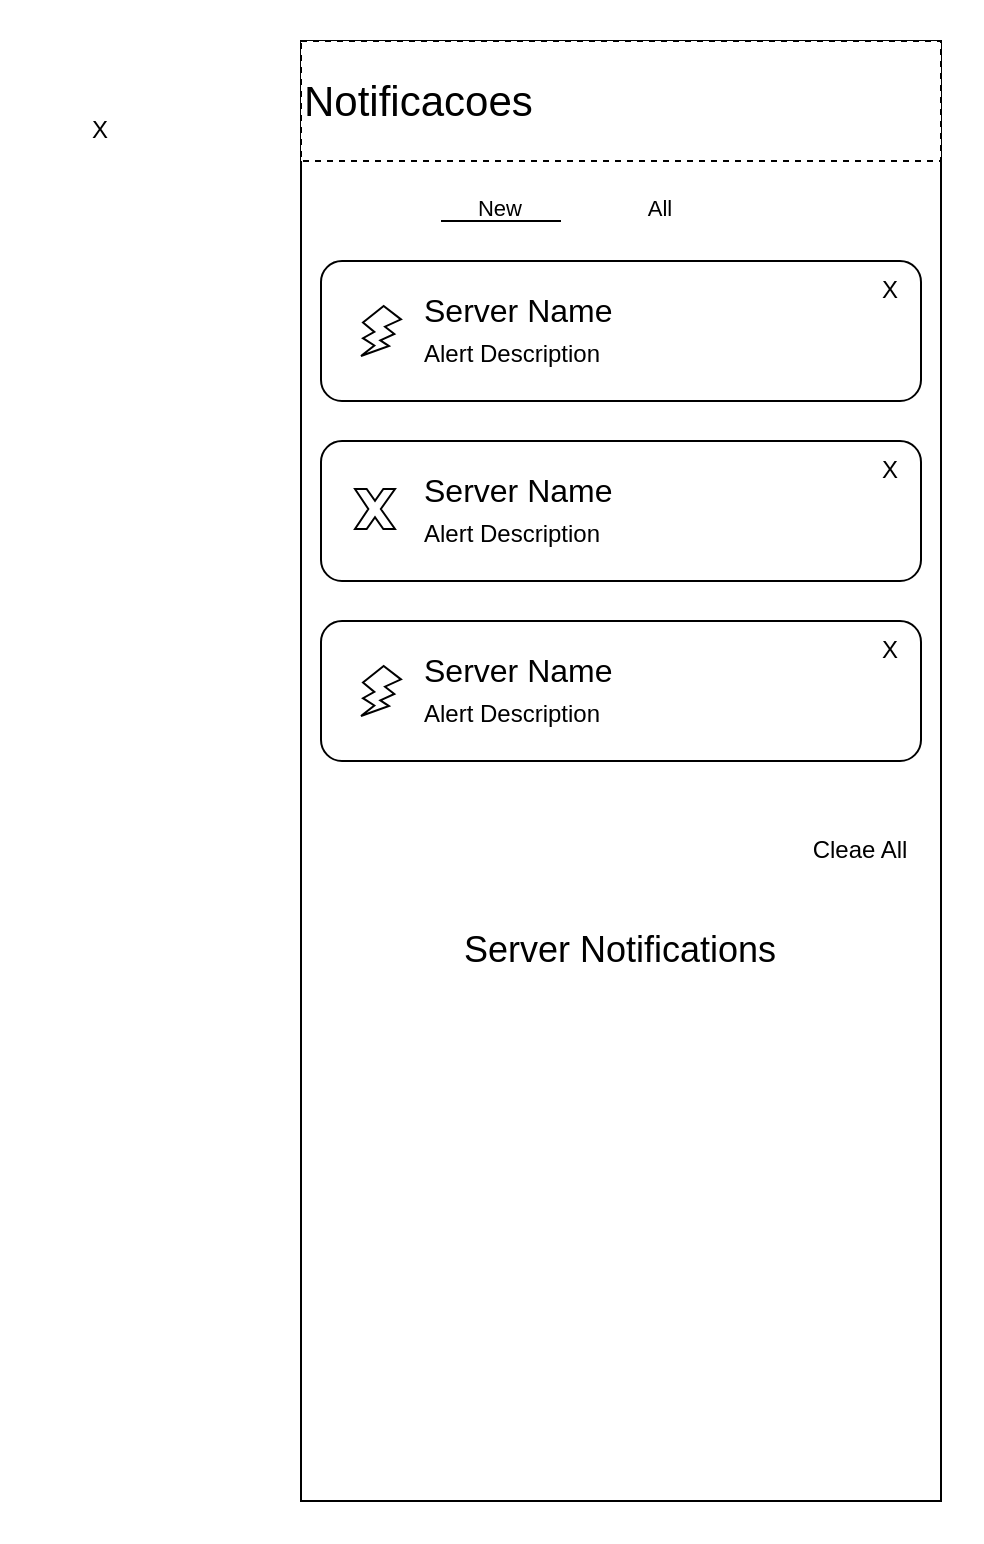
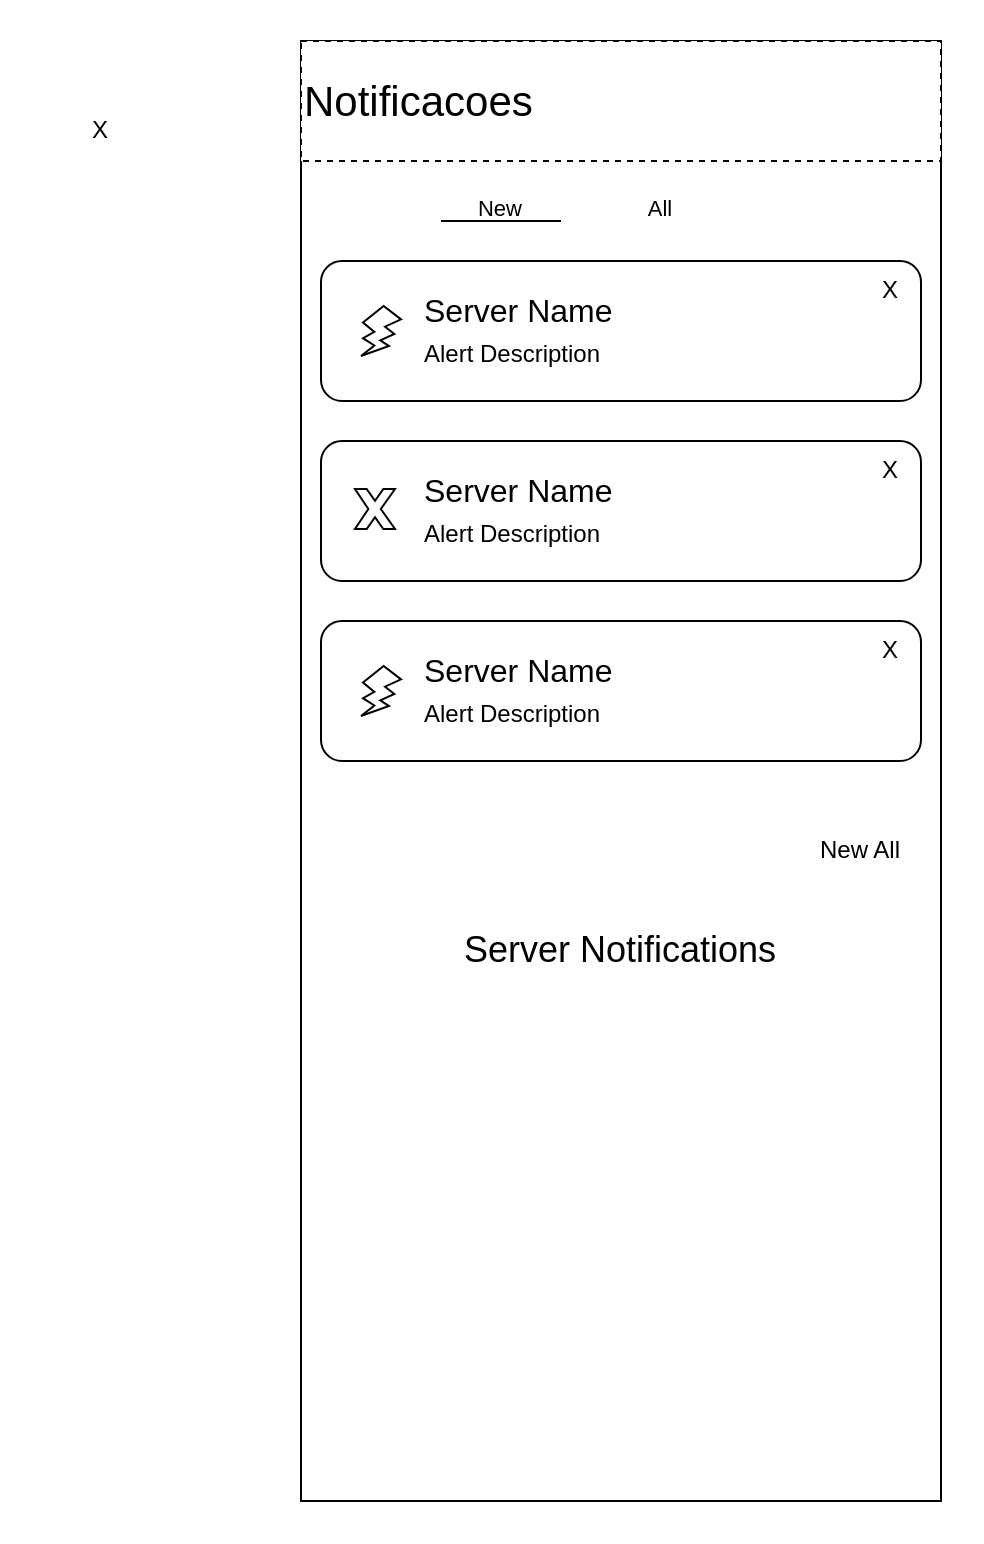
node "Cleae All": label "Cleae All" -> "New All"
